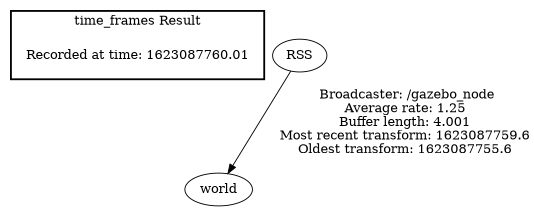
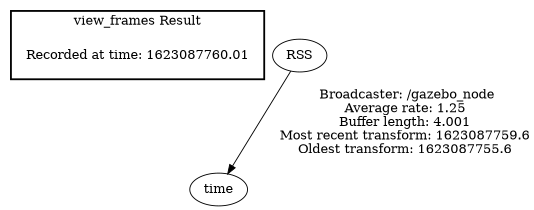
cluster "time_frames Result": label "time_frames Result" -> "view_frames Result"
node "world": label "world" -> "time"
